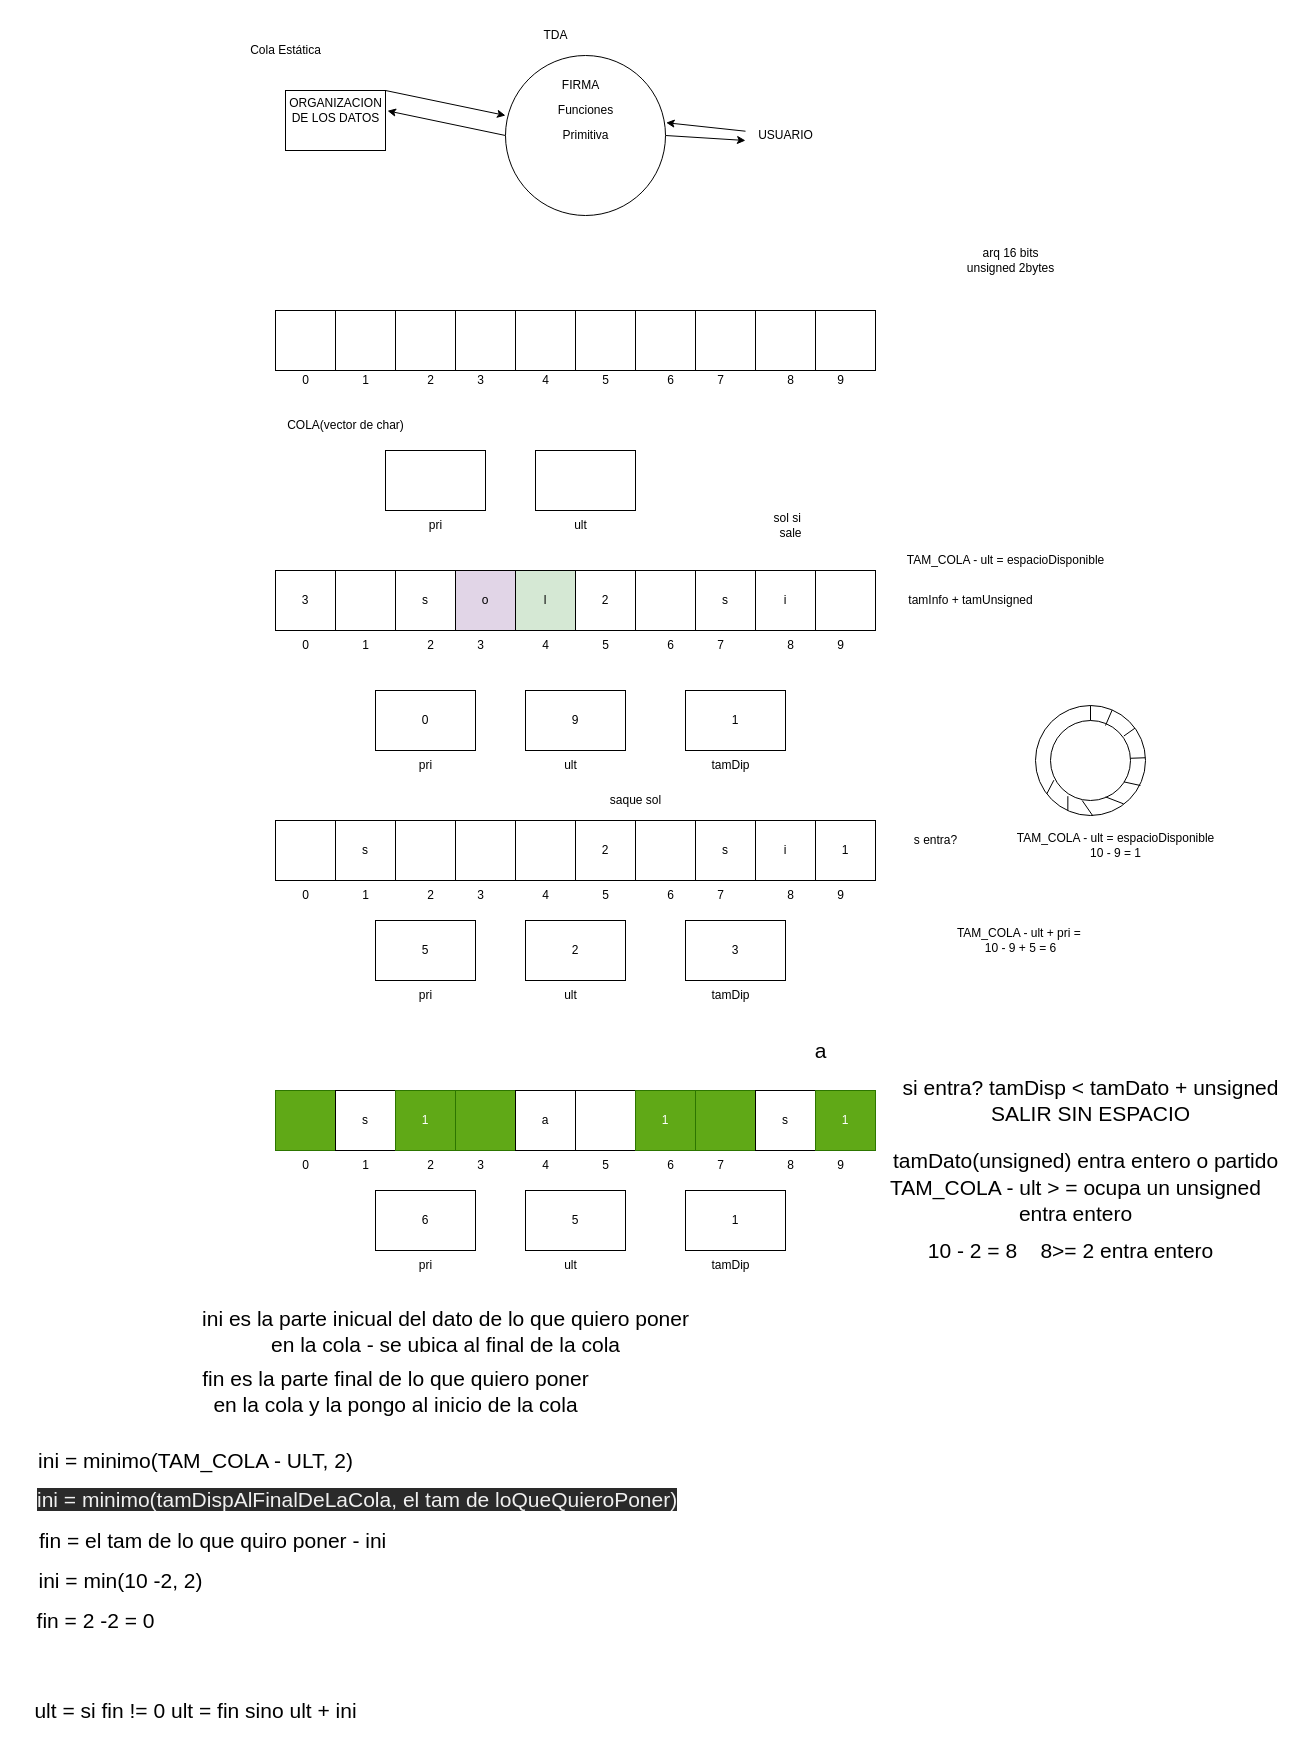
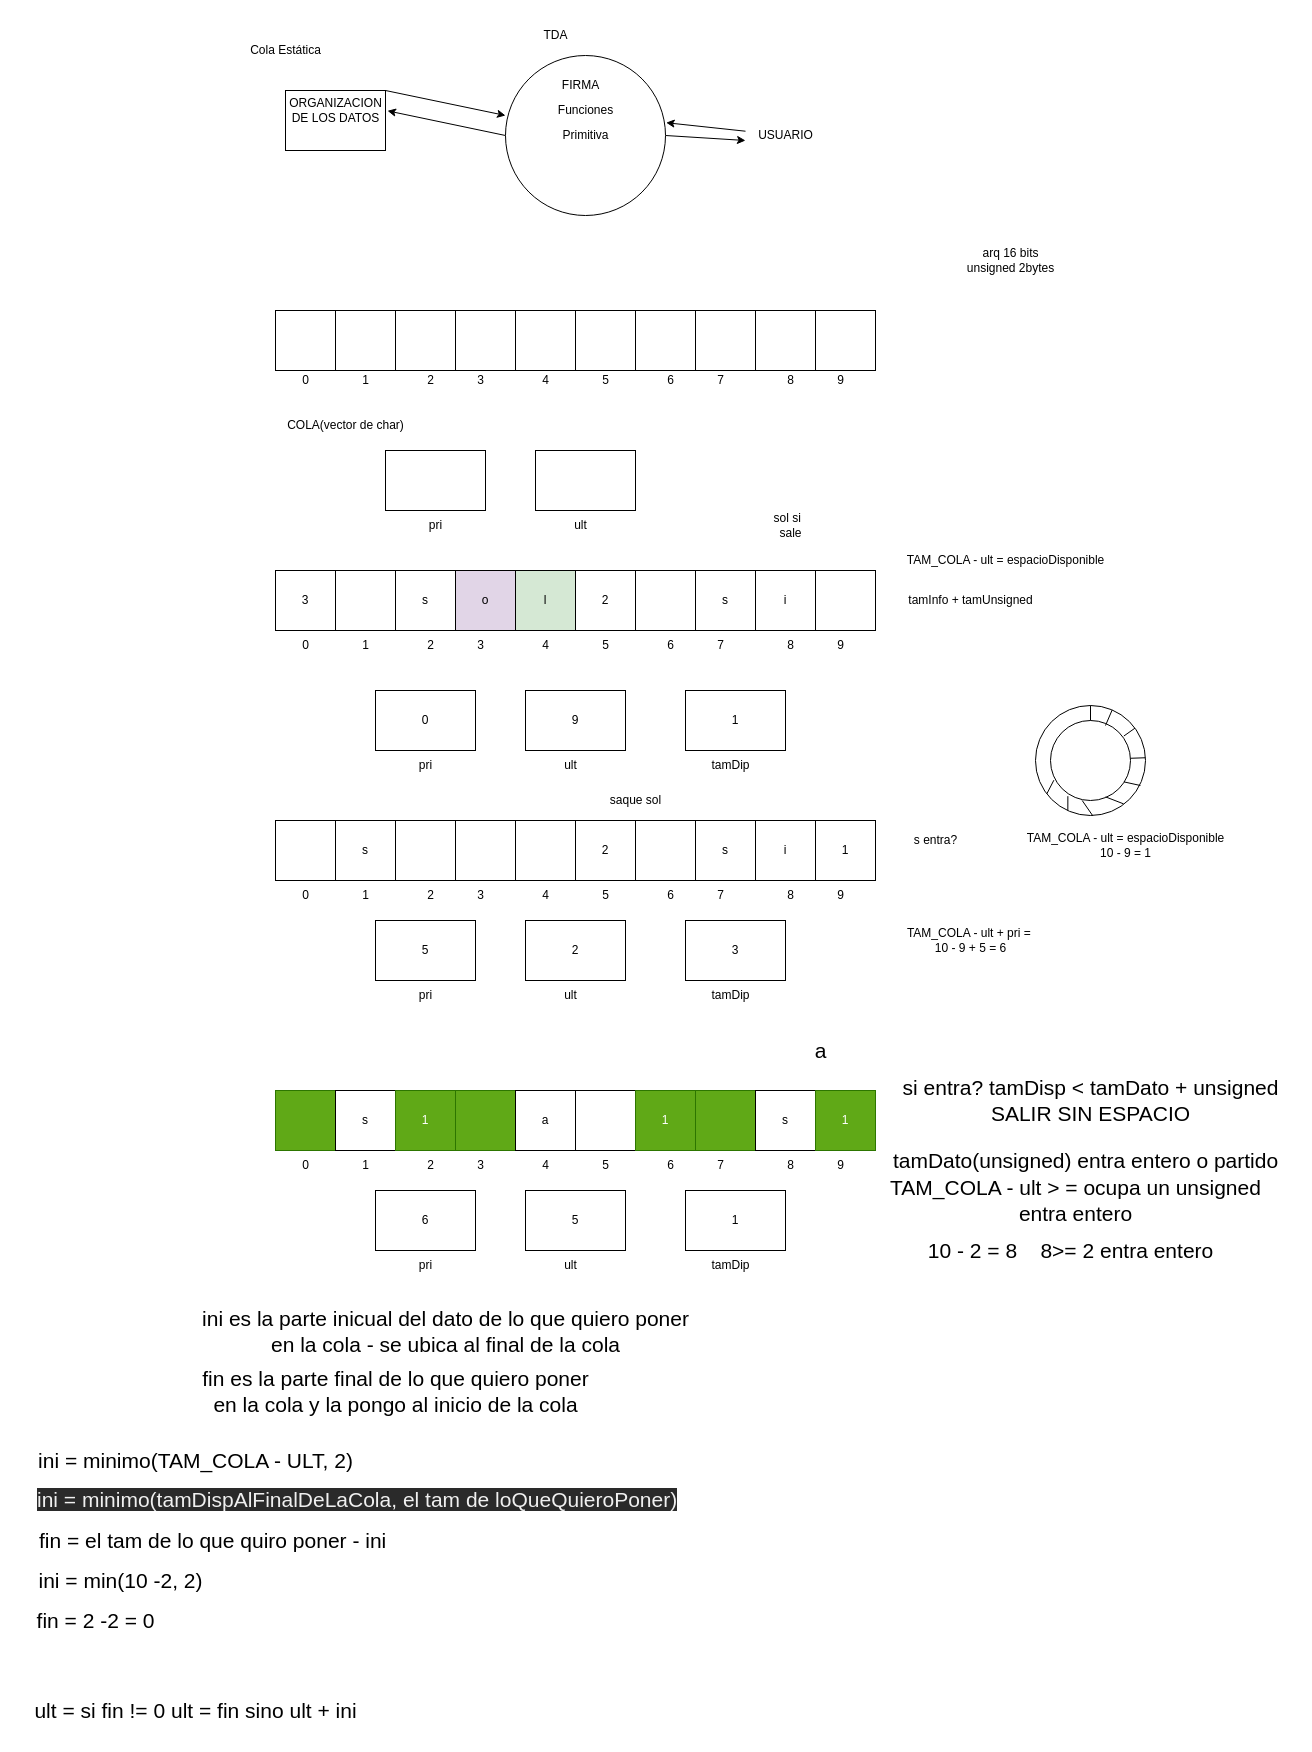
node "TAM_COLA - ult = espacioDisponible 10 - 9 = 1": moved (1116, 846) -> (1126, 846)
node "TAM_COLA - ult + pri = 10 - 9 + 5 = 6": moved (1021, 941) -> (971, 941)
